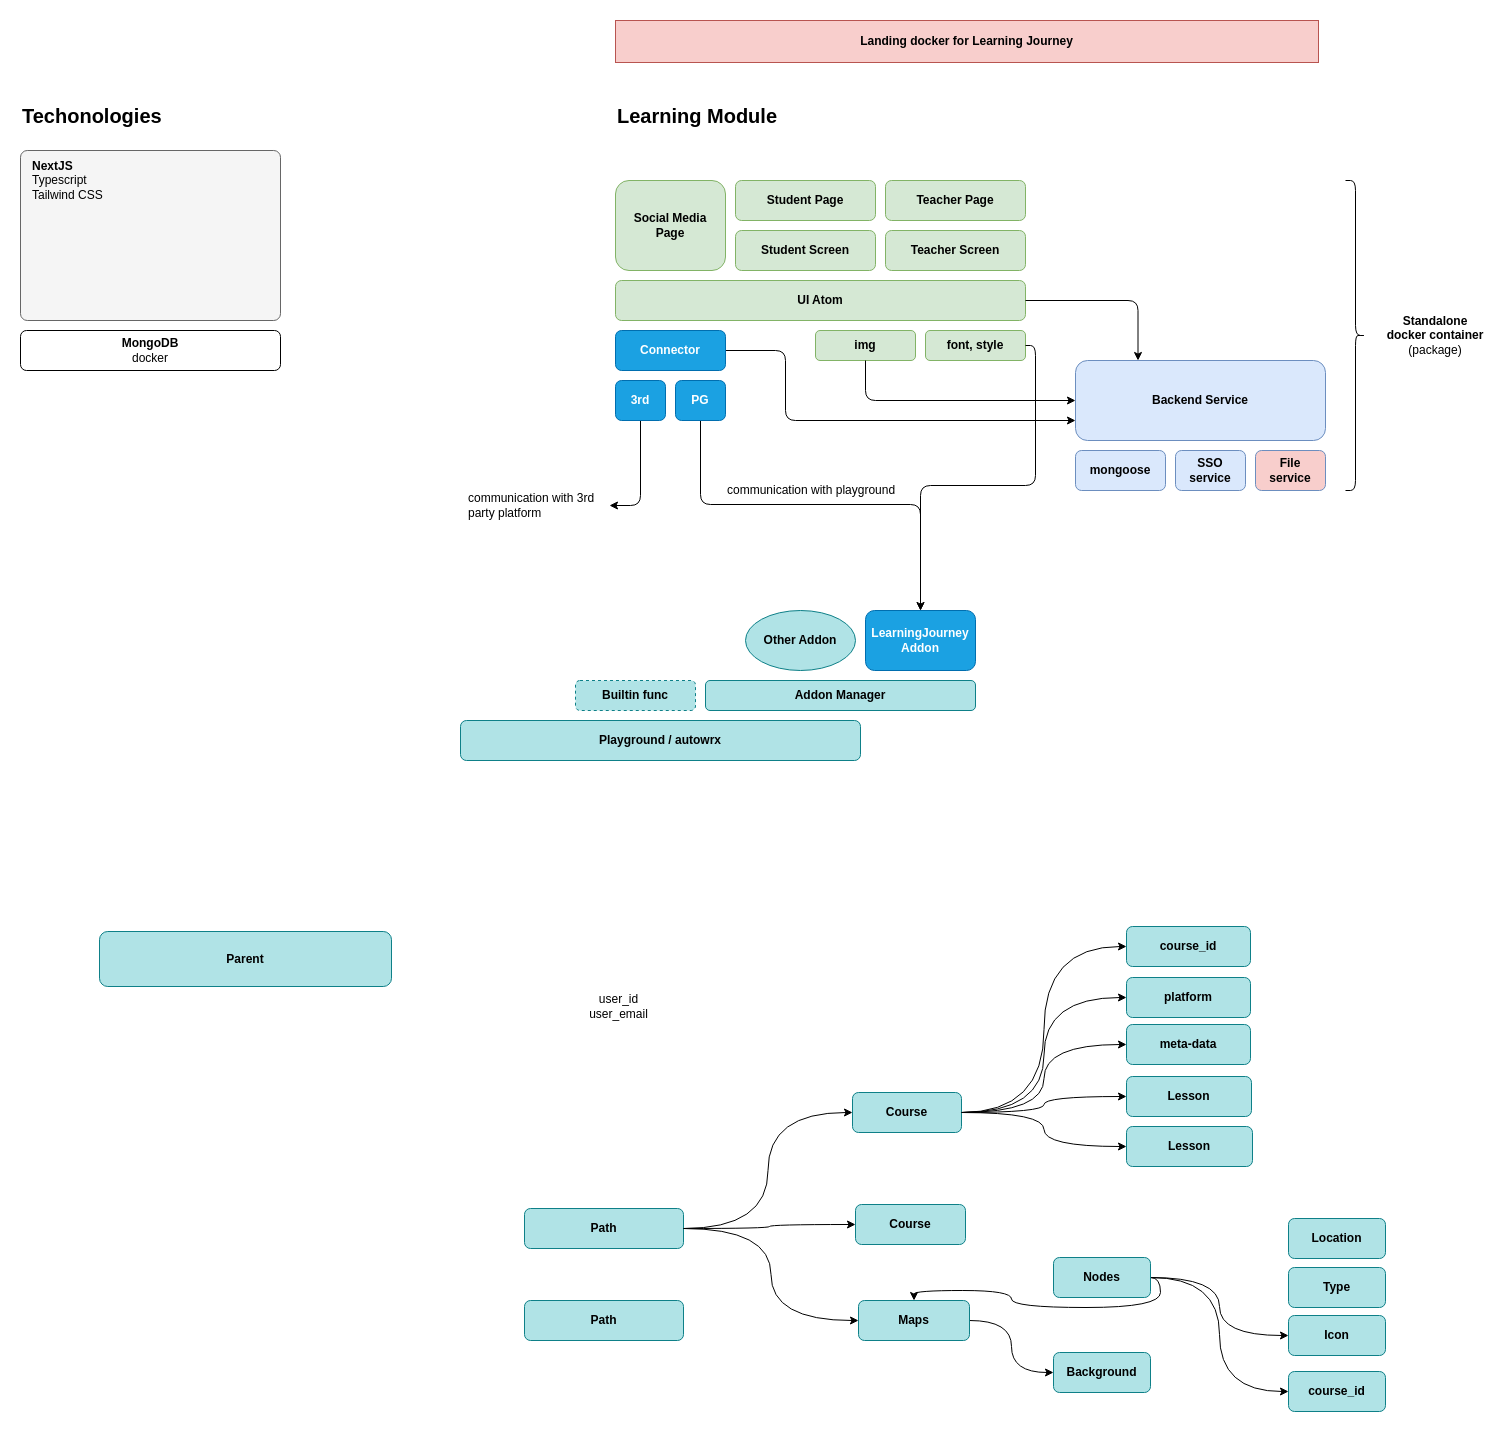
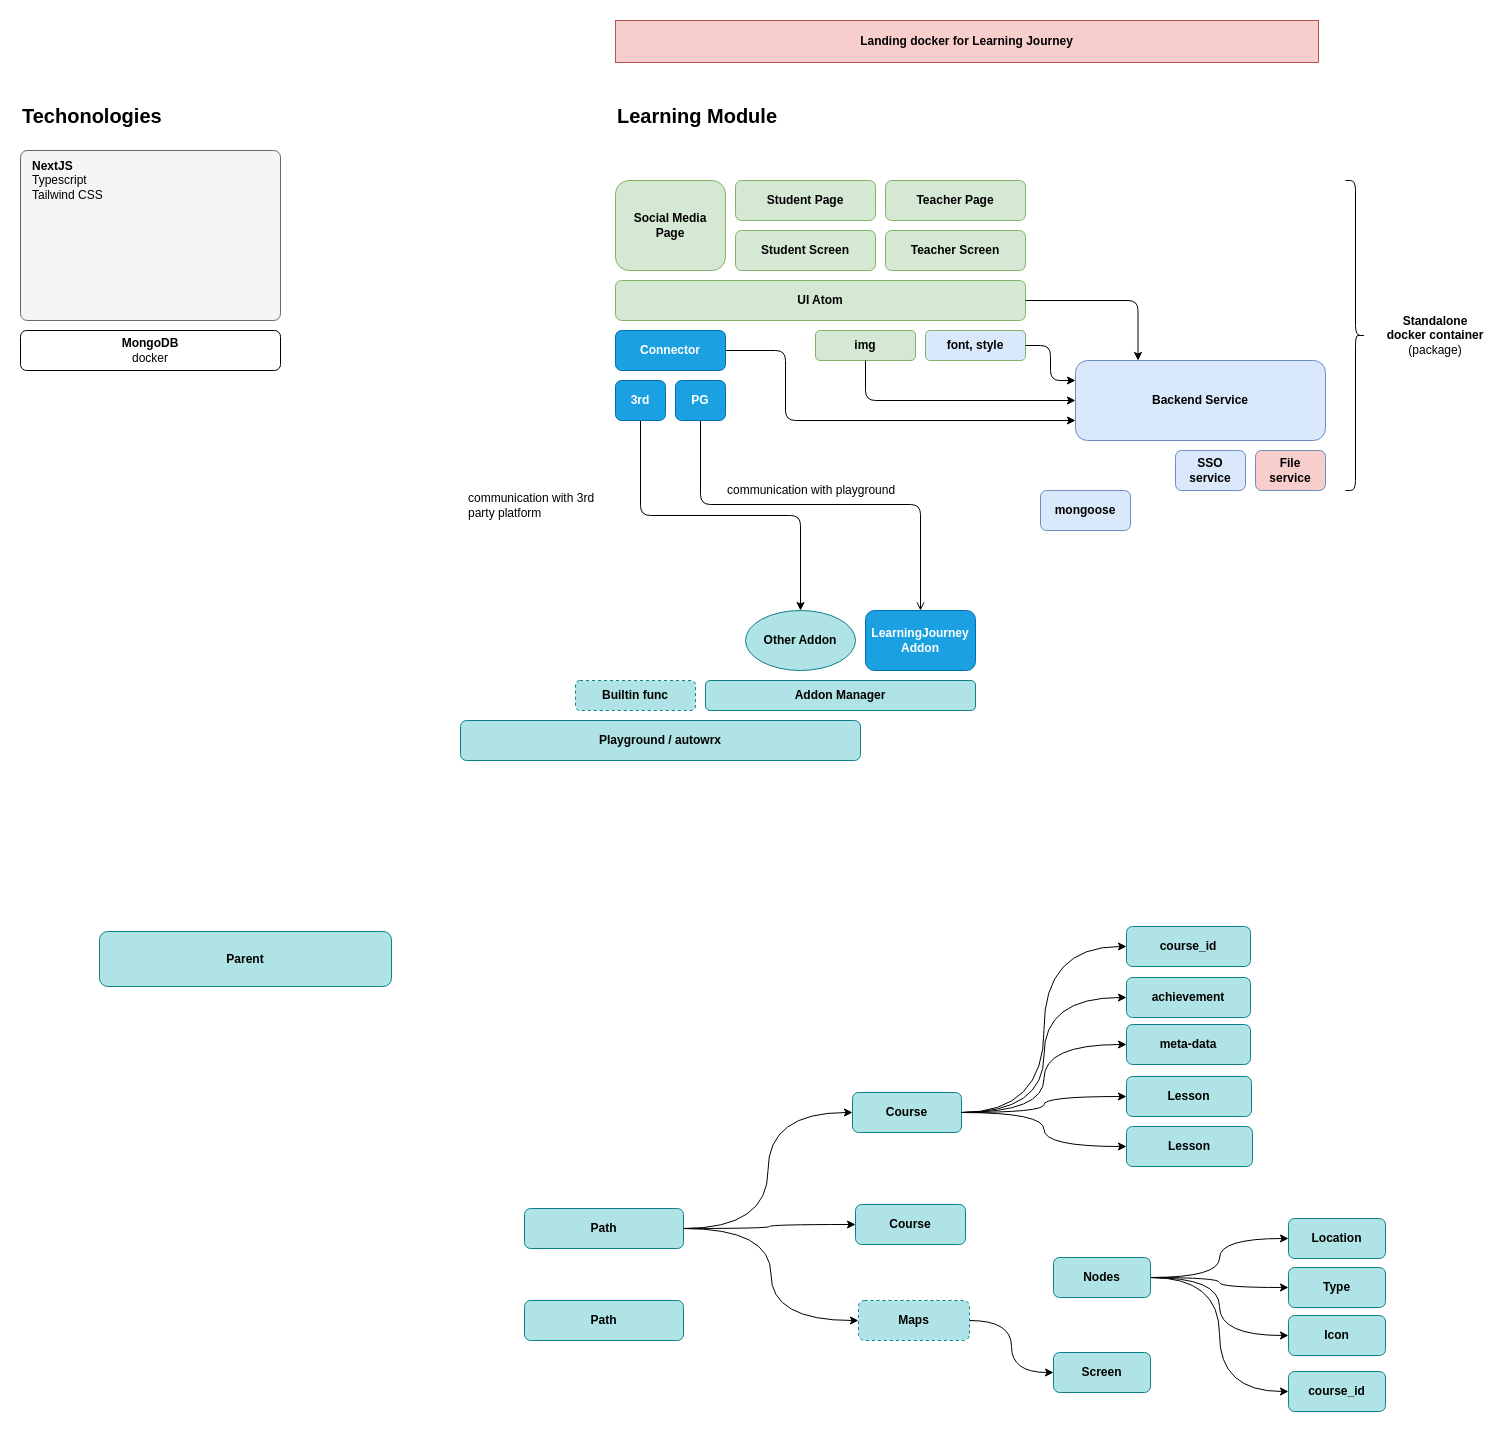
node "font, style": fillcolor #d5e8d4 -> #dae8fc
node "mongoose": moved (1121, 471) -> (1086, 511)
edge "font, style" -> "LearningJourney Addon": now "font, style" -> "Backend Service"
edge "3rd" -> "communication with 3rd party platform": now "3rd" -> "Other Addon"
node "platform": label "platform" -> "achievement"
node "user_id user_email": removed
edge "Nodes" -> "Type": added
edge "Nodes" -> "Maps": now "Nodes" -> "Location"
node "Maps": style solid -> dashed
node "Background": label "Background" -> "Screen"
